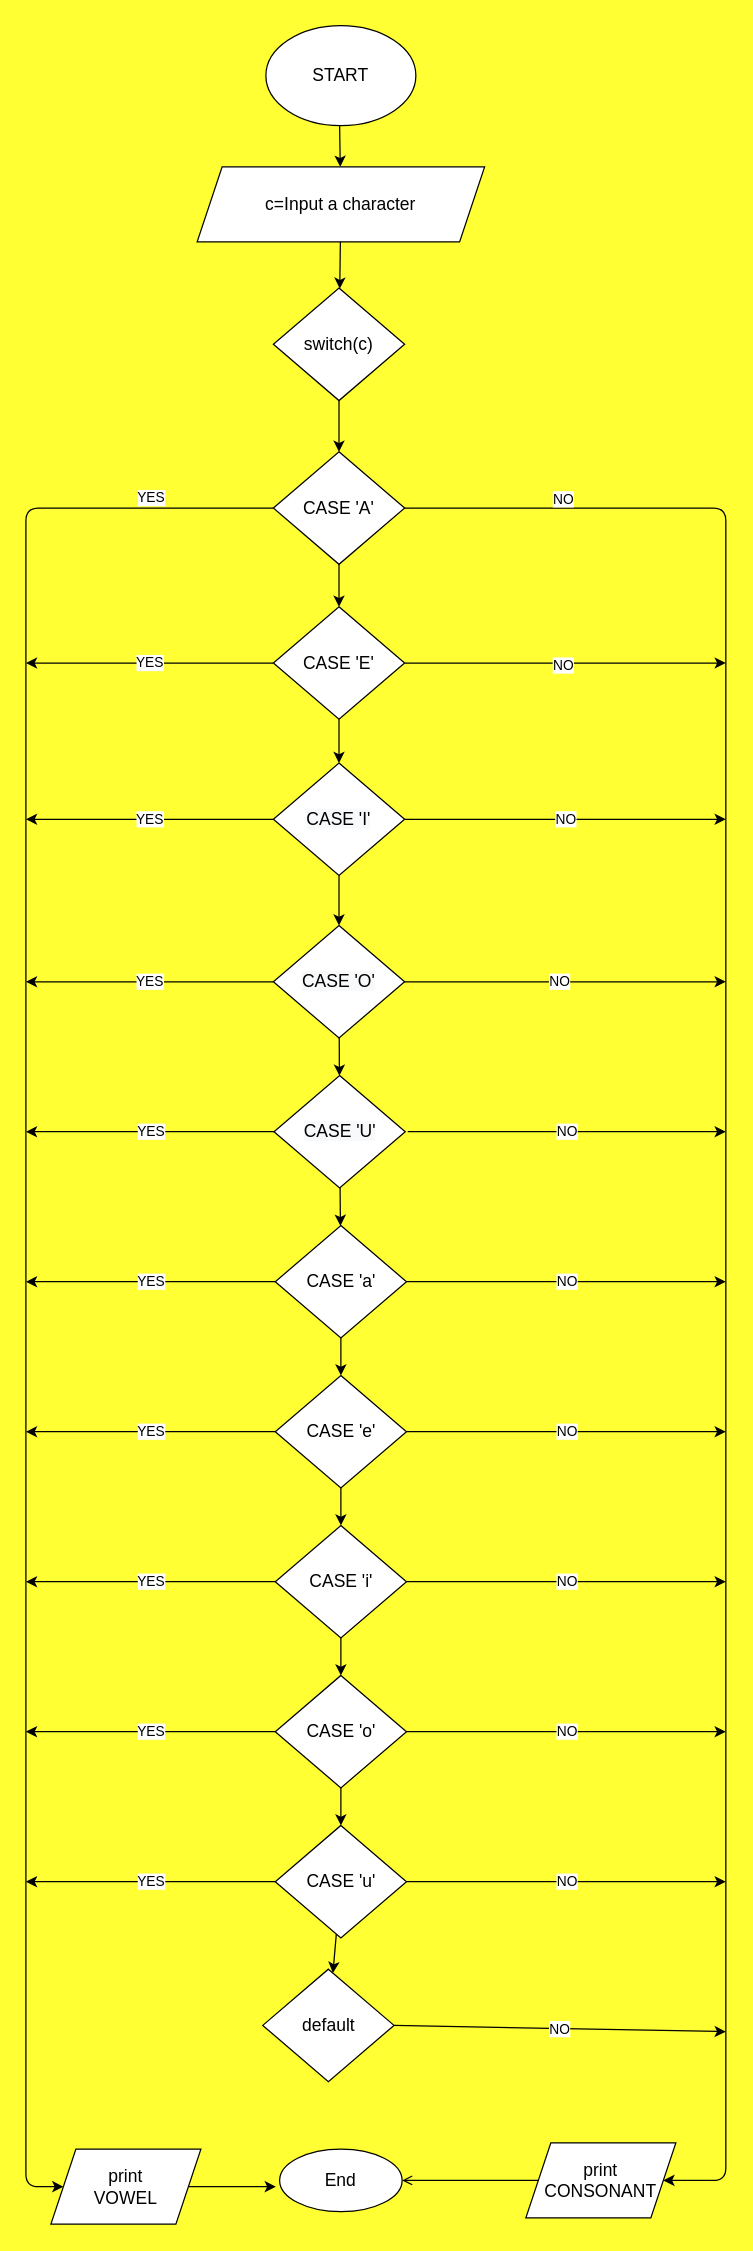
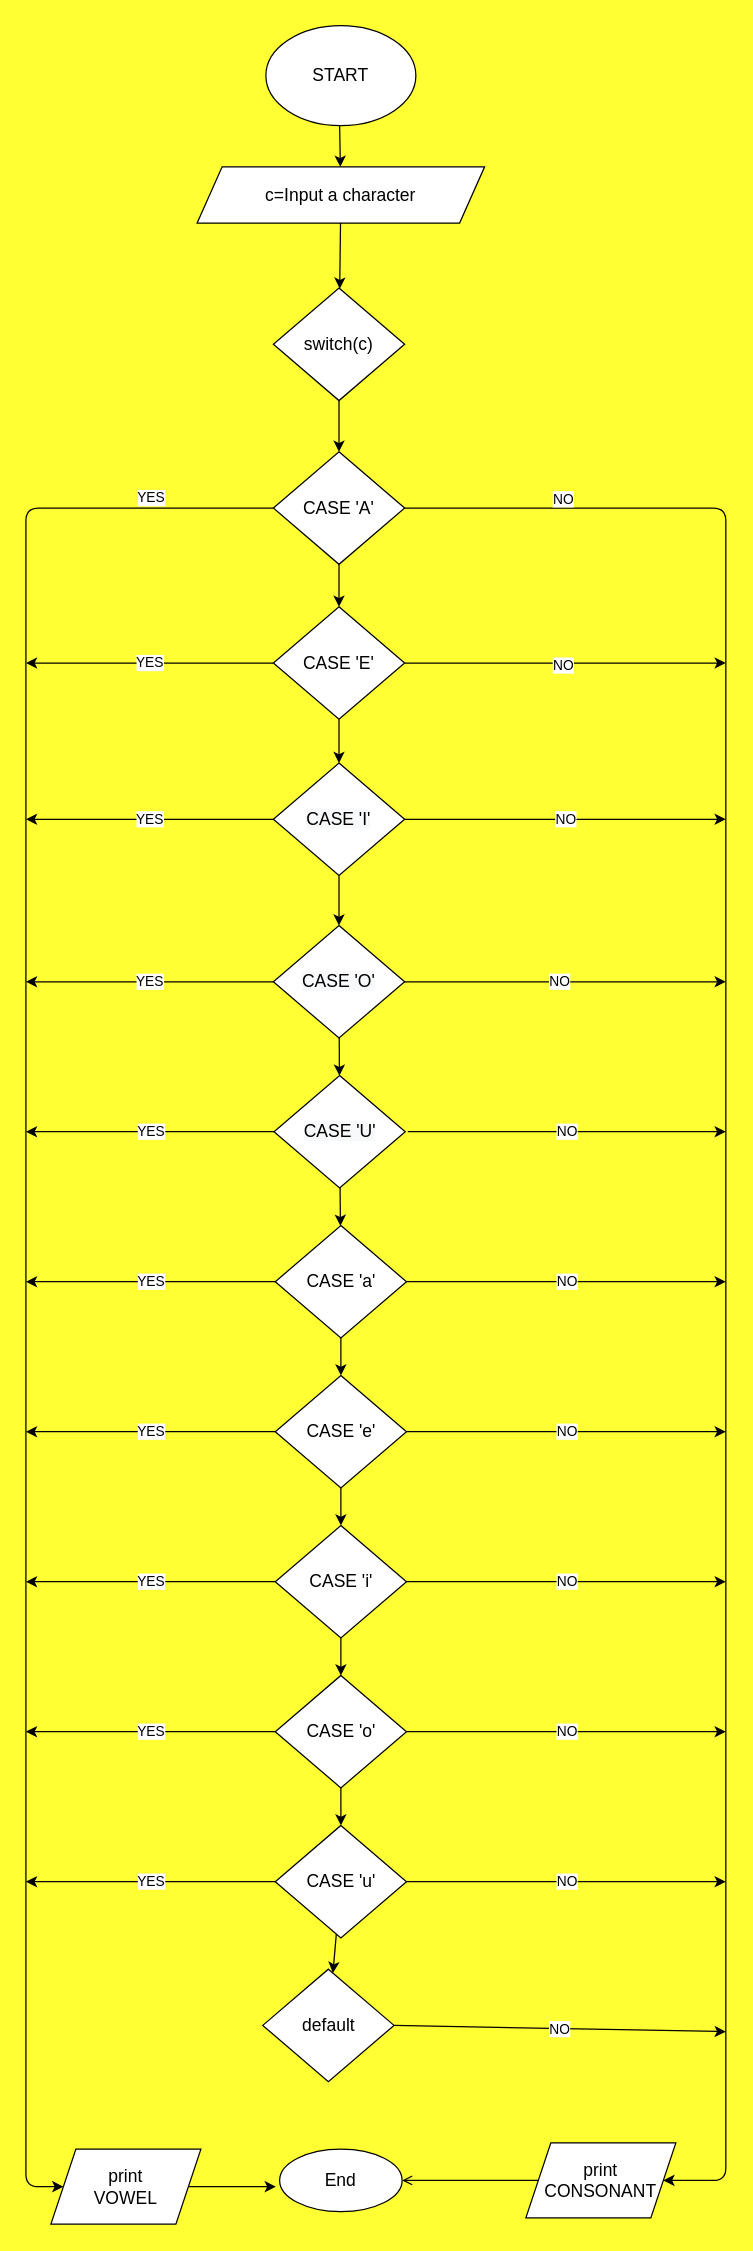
node "c=Input a character": size 288x75 -> 288x56
